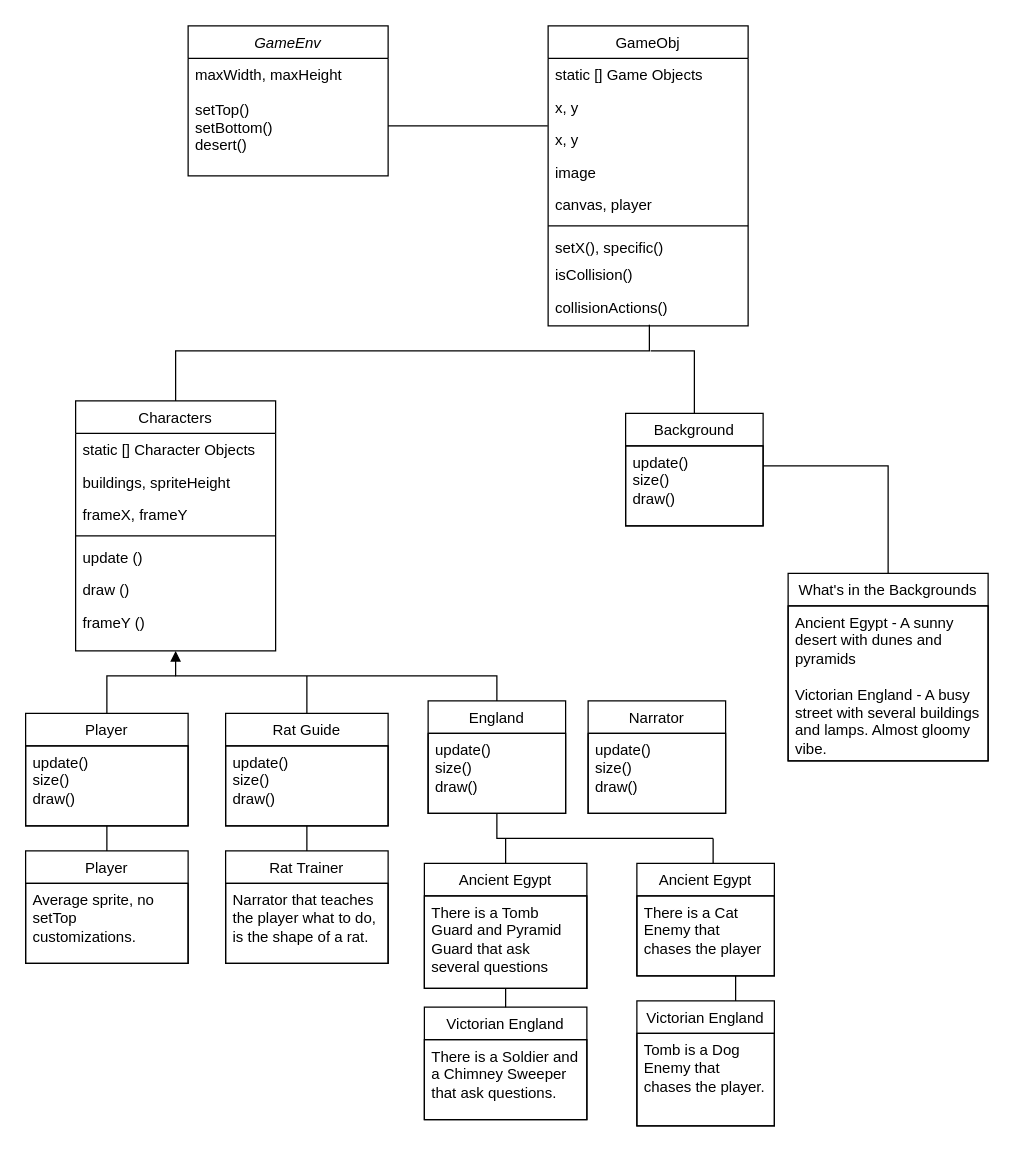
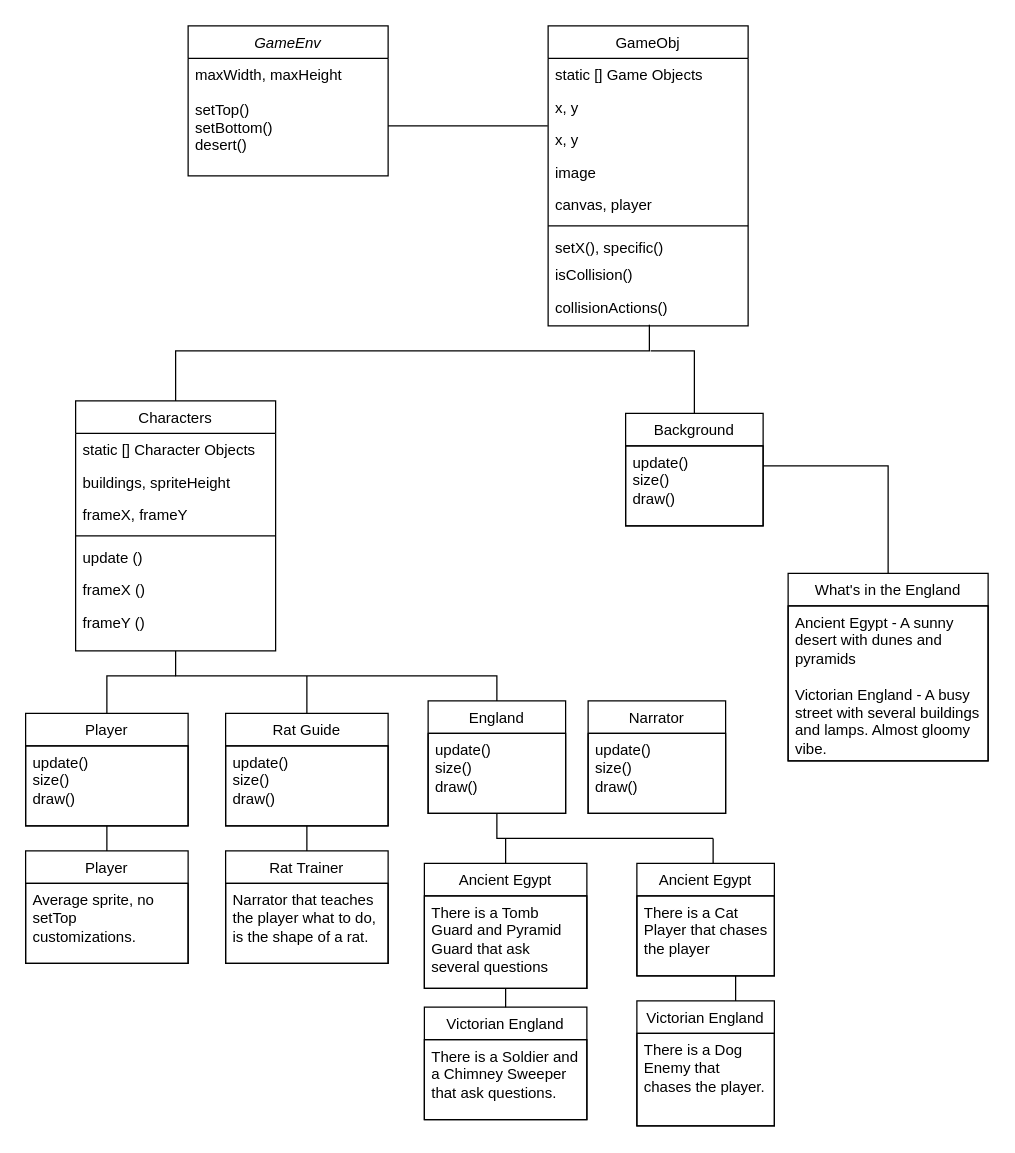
node "draw ()": label "draw ()" -> "frameX ()"
node "What's in the Backgrounds": label "What's in the Backgrounds" -> "What's in the England"
edge "England" -> "Characters": arrowhead block -> none
node "There is a Cat Enemy that chases the player": label "There is a Cat Enemy that chases the player" -> "There is a Cat Player that chases the player"
node "Tomb is a Dog Enemy that chases the player.": label "Tomb is a Dog Enemy that chases the player." -> "There is a Dog Enemy that chases the player."
